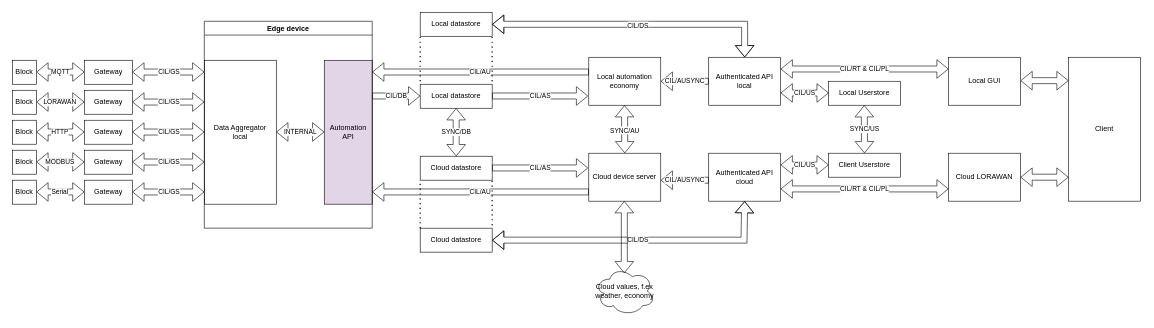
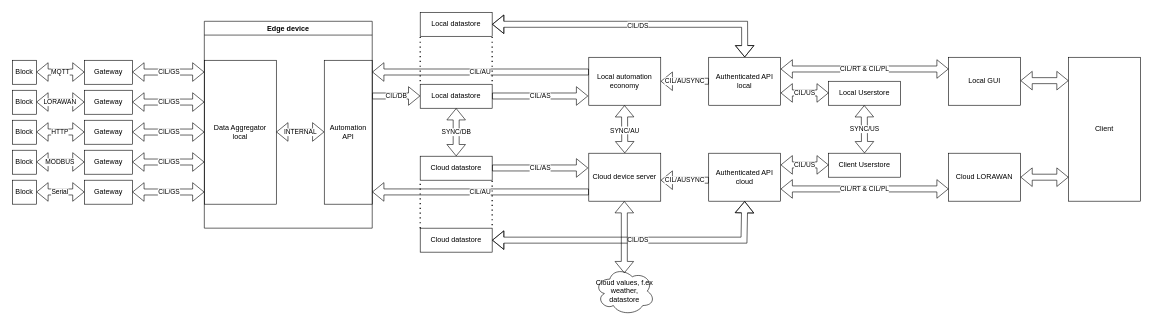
node "Automation API": fillcolor #e1d5e7 -> #ffffff
node "Cloud values, f.ex weather, economy": label "Cloud values, f.ex weather, economy" -> "Cloud values, f.ex weather, datastore"
